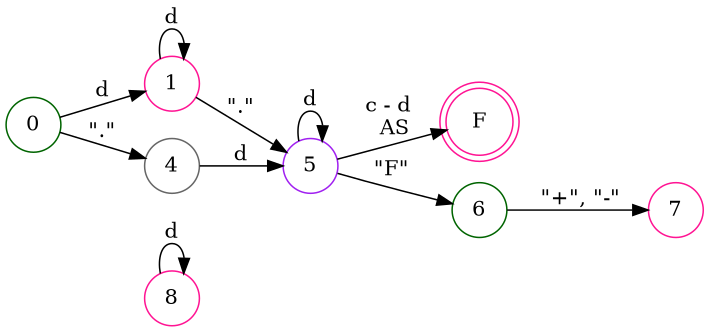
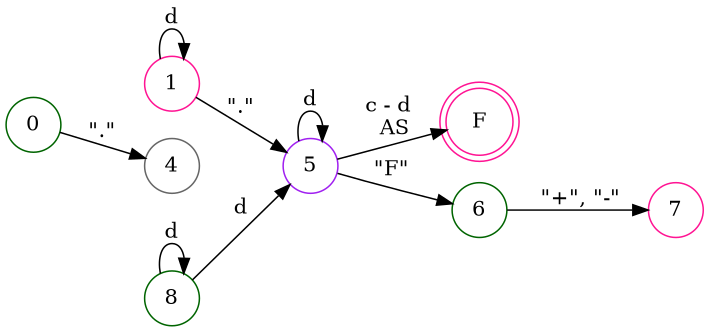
edge "0" -> "1": removed, label "d"
edge "4" -> "5": now "8" -> "5"
node "8": color deeppink -> darkgreen
